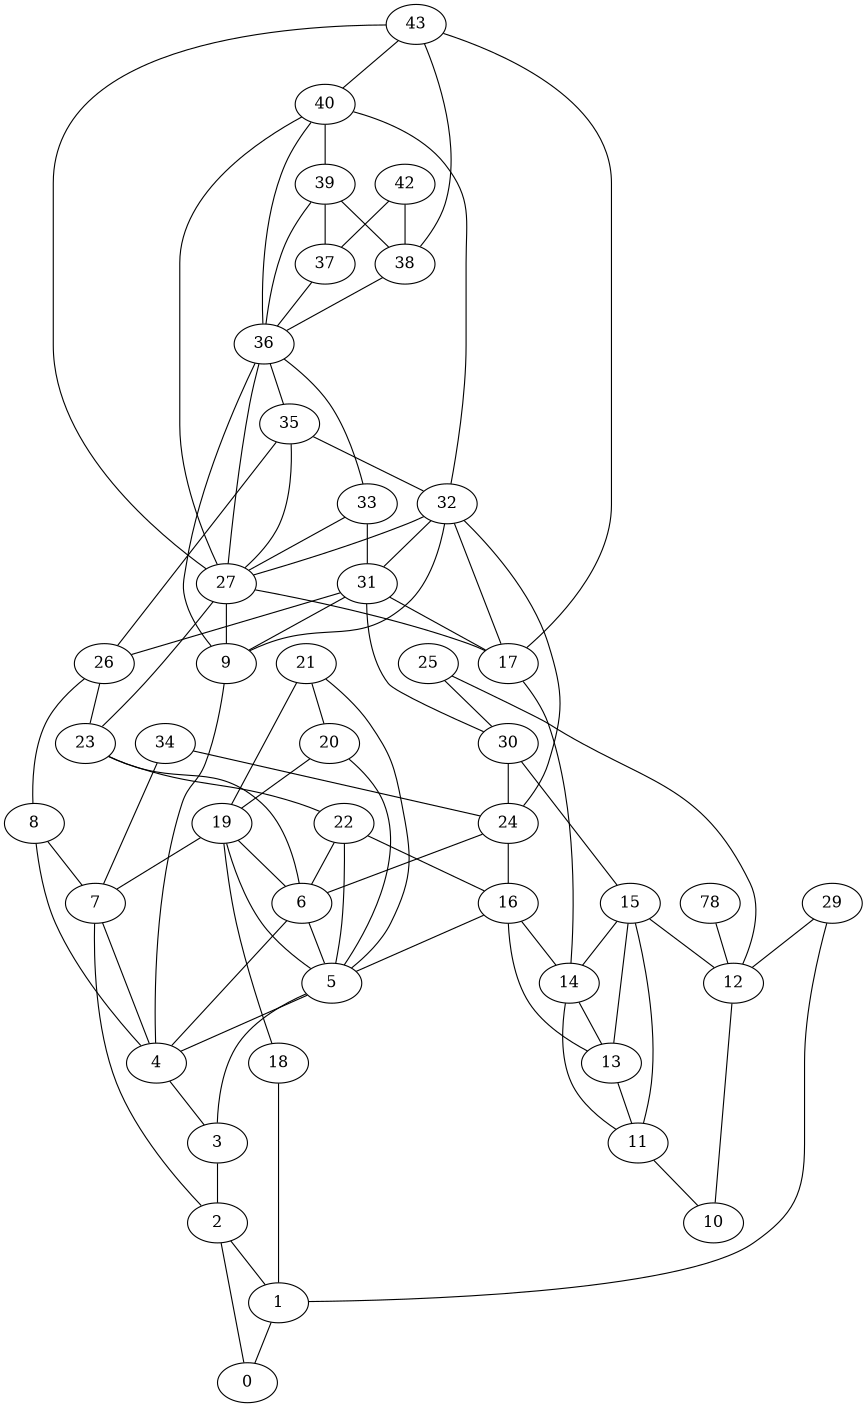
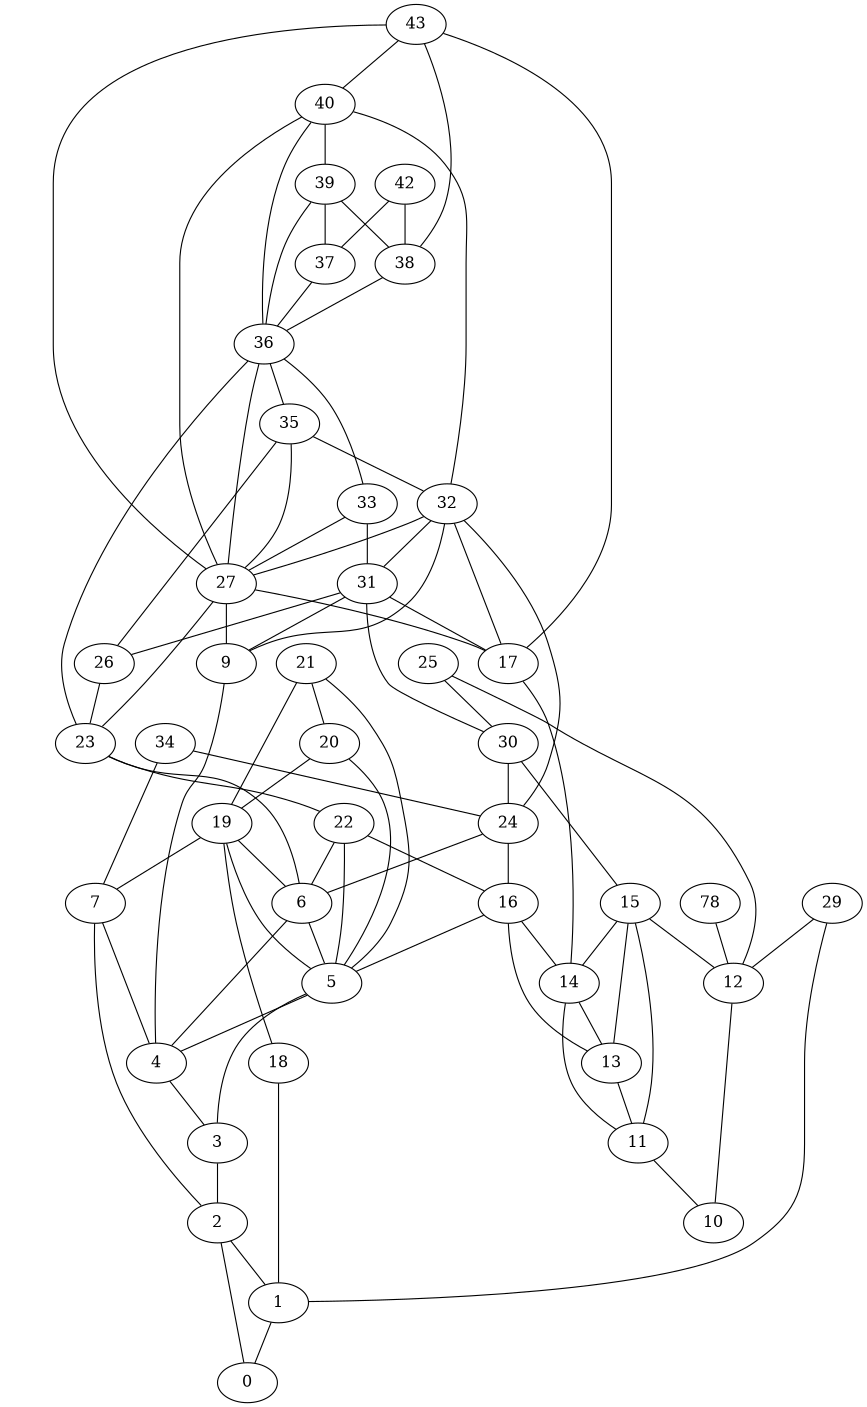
edge "36" -- "9": now "36" -- "23"
node "8": removed
